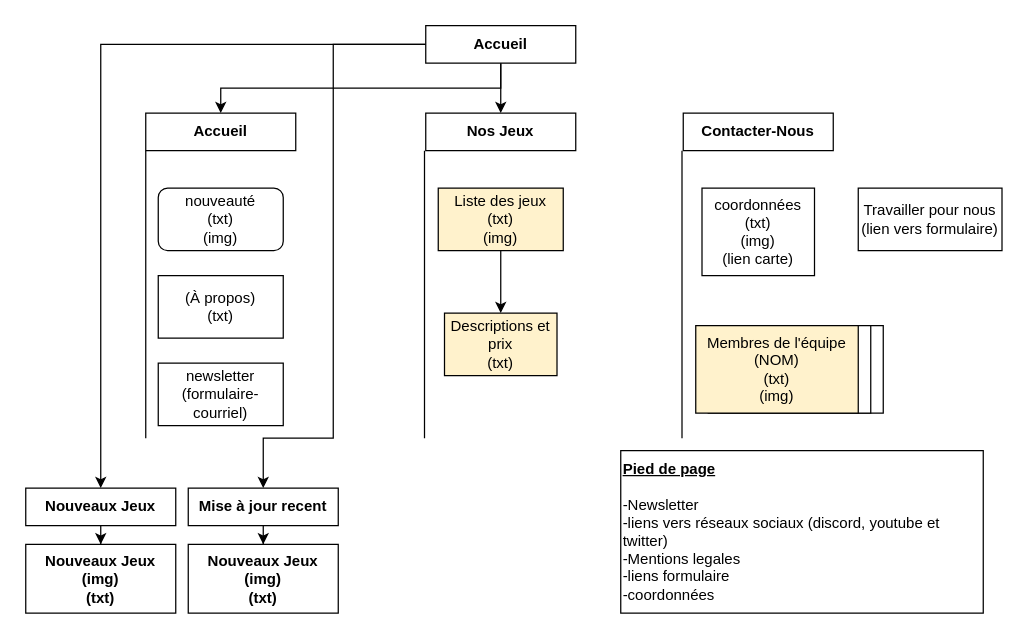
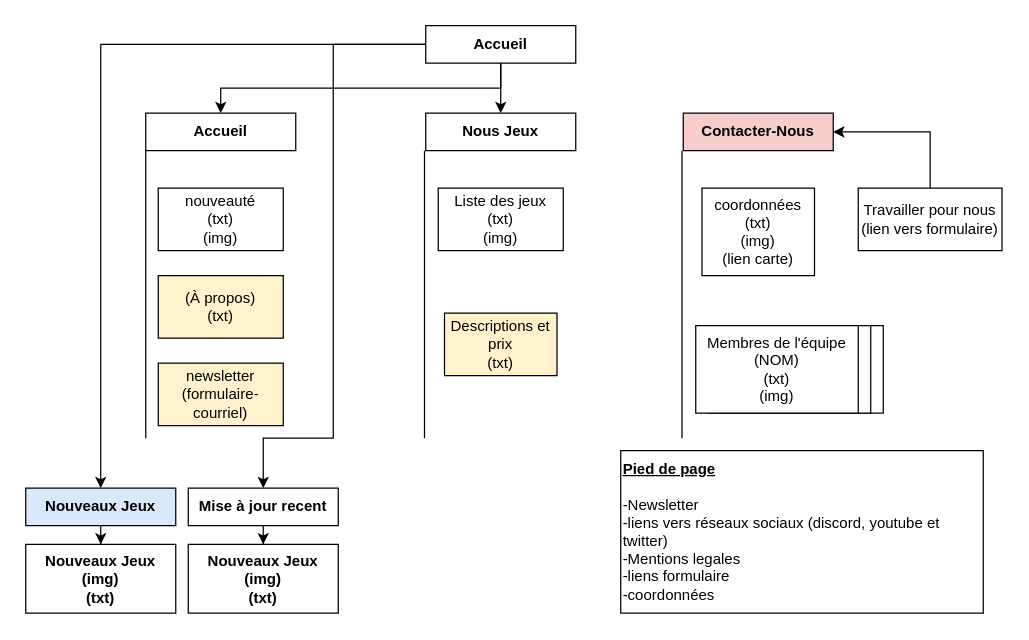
node "Nos Jeux": label "Nos Jeux" -> "Nous Jeux"
node "Contacter-Nous": fillcolor #ffffff -> #f8cecc
edge "Travailler pour nous (lien vers formulaire)" -> "Contacter-Nous": added
node "nouveauté (txt) (img)": shape rounded rectangle -> rectangle
node "Liste des jeux (txt) (img)": fillcolor #fff2cc -> #ffffff
edge "Liste des jeux (txt) (img)" -> "Descriptions et prix (txt)": removed
node "(À propos) (txt)": fillcolor #ffffff -> #fff2cc
node "Membres de l'équipe (NOM) (txt) (img)": fillcolor #fff2cc -> #ffffff
node "newsletter (formulaire-courriel)": fillcolor #ffffff -> #fff2cc
node "Nouveaux Jeux": fillcolor #ffffff -> #dae8fc
